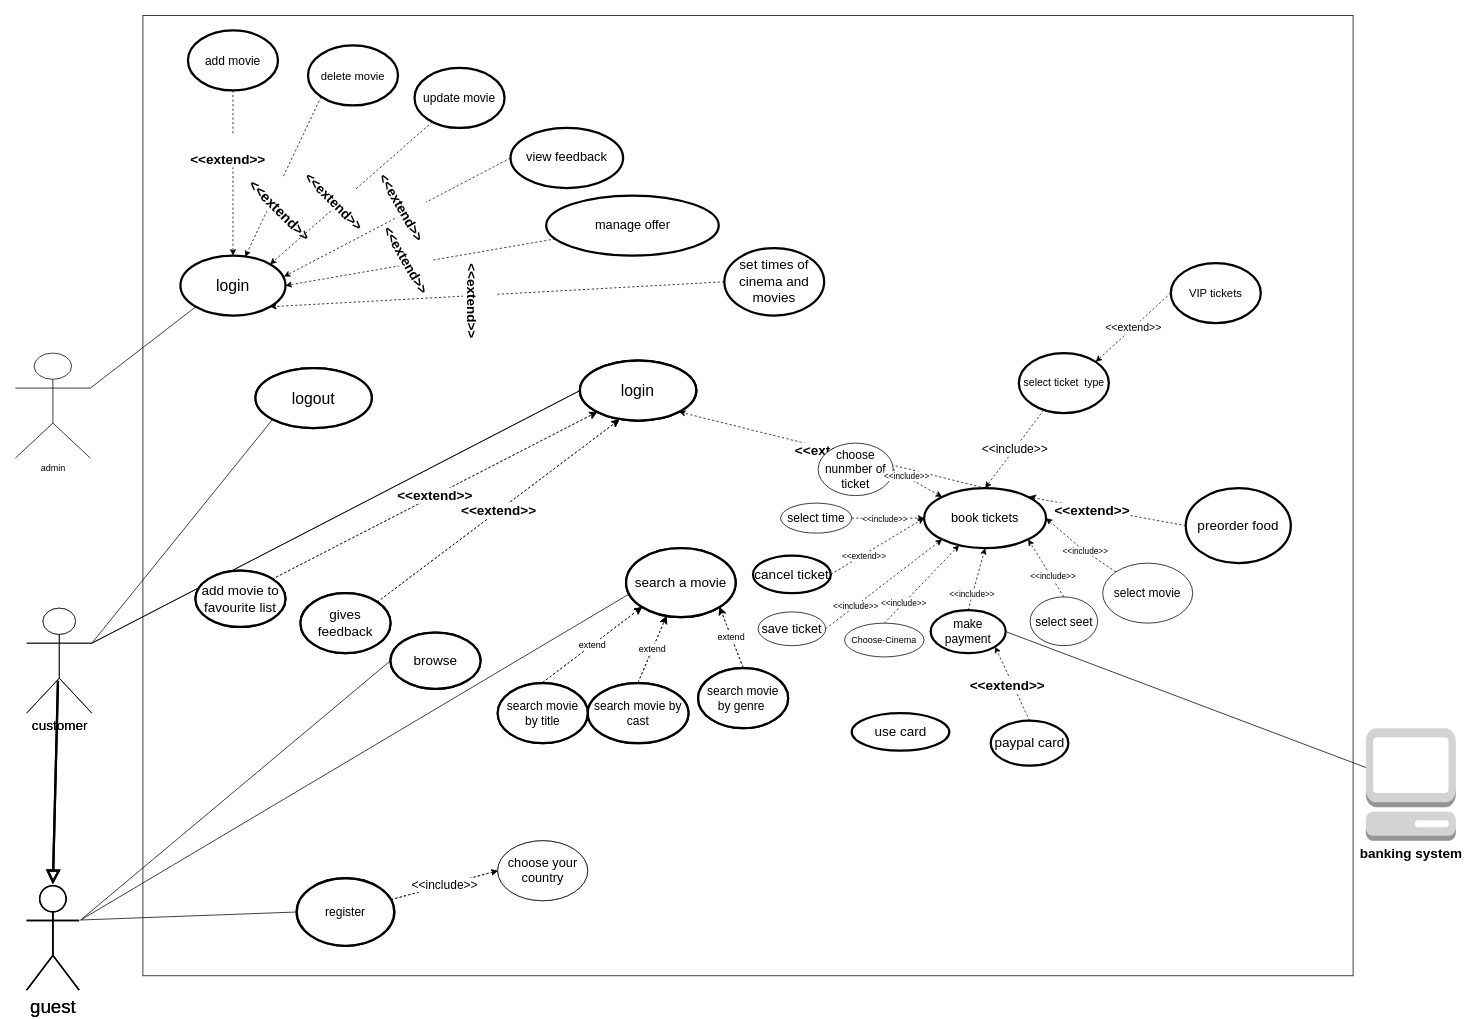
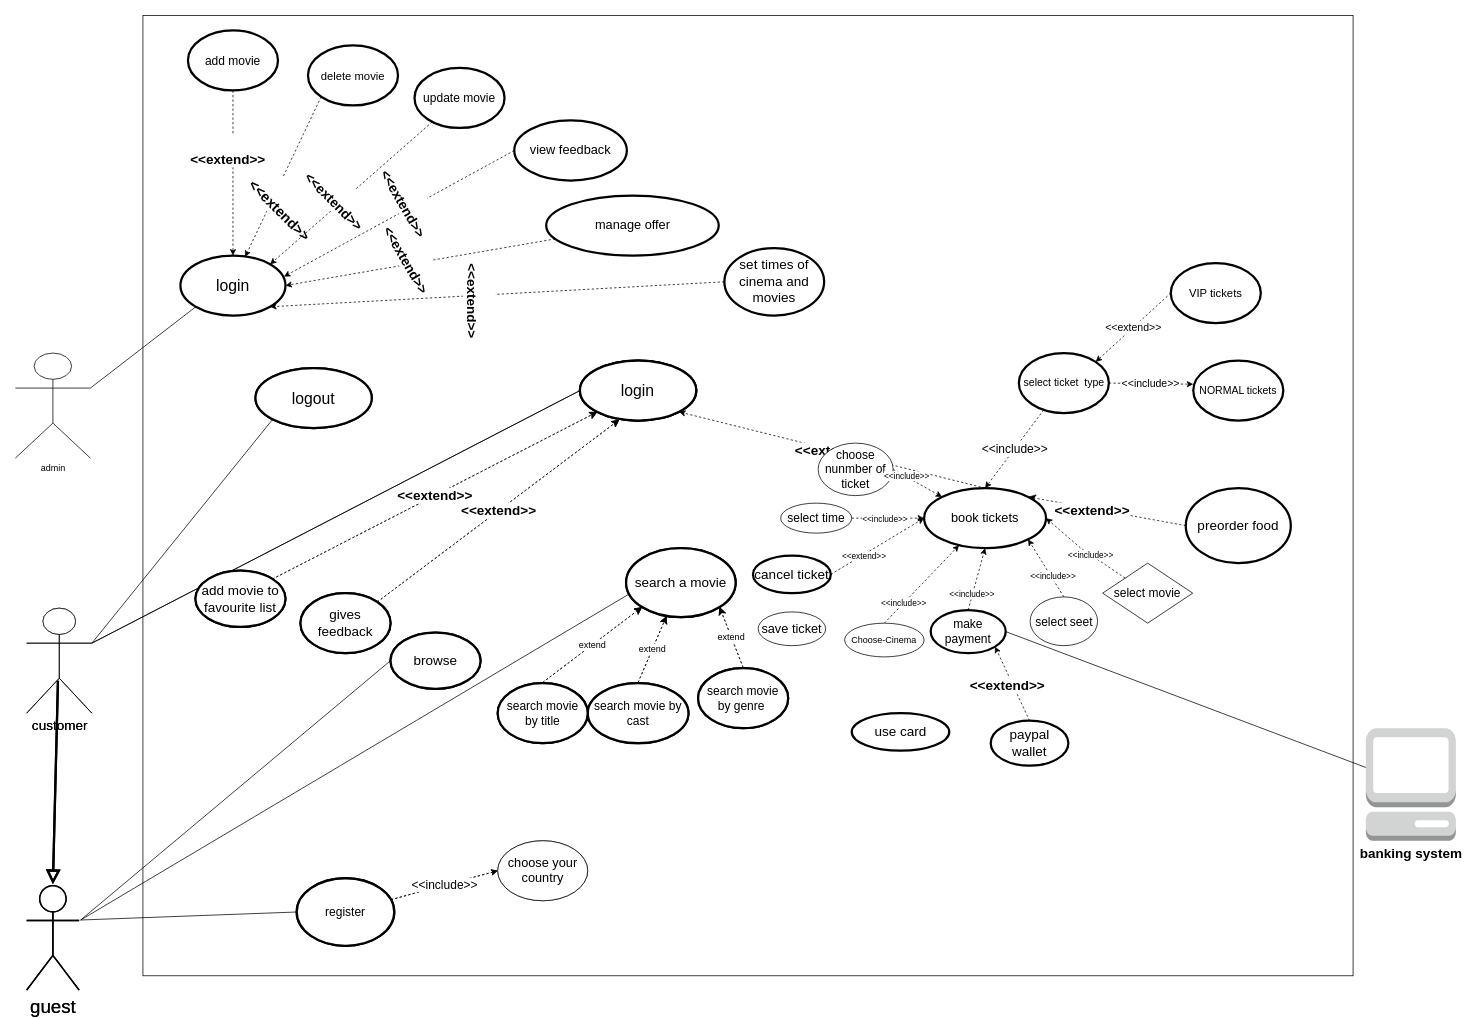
node "view feedback": moved (567, 158) -> (570, 150)
edge "select ticket type" -> "NORMAL tickets": added, label "<<include>>"
node "NORMAL tickets": added
node "select movie": shape ellipse -> diamond
edge "save ticket" -> "book tickets": removed, label "<<include>>"
node "paypal card": label "paypal card" -> "paypal wallet"
